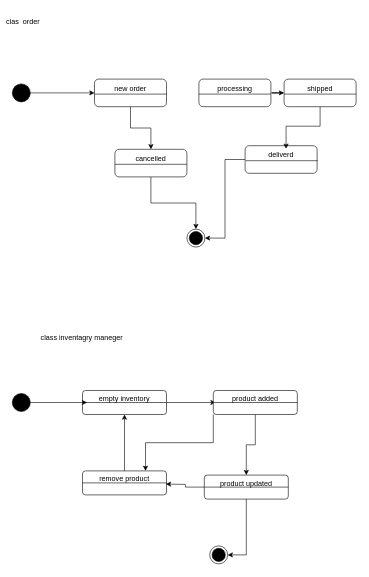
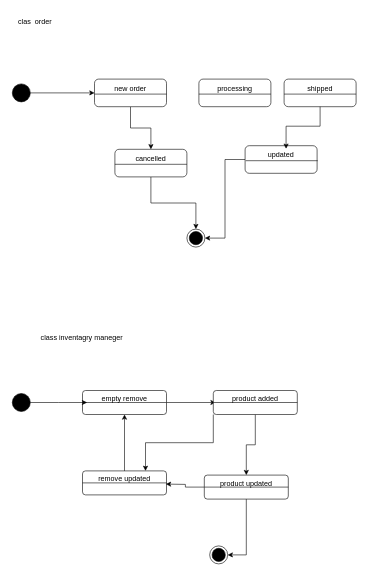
node "clas order": moved (23, 21) -> (35, 21)
edge "processing" -> "shipped": removed
node "deliverd": label "deliverd" -> "updated"
node "empty inventory": label "empty inventory" -> "empty remove"
node "remove product": label "remove product" -> "remove updated"
